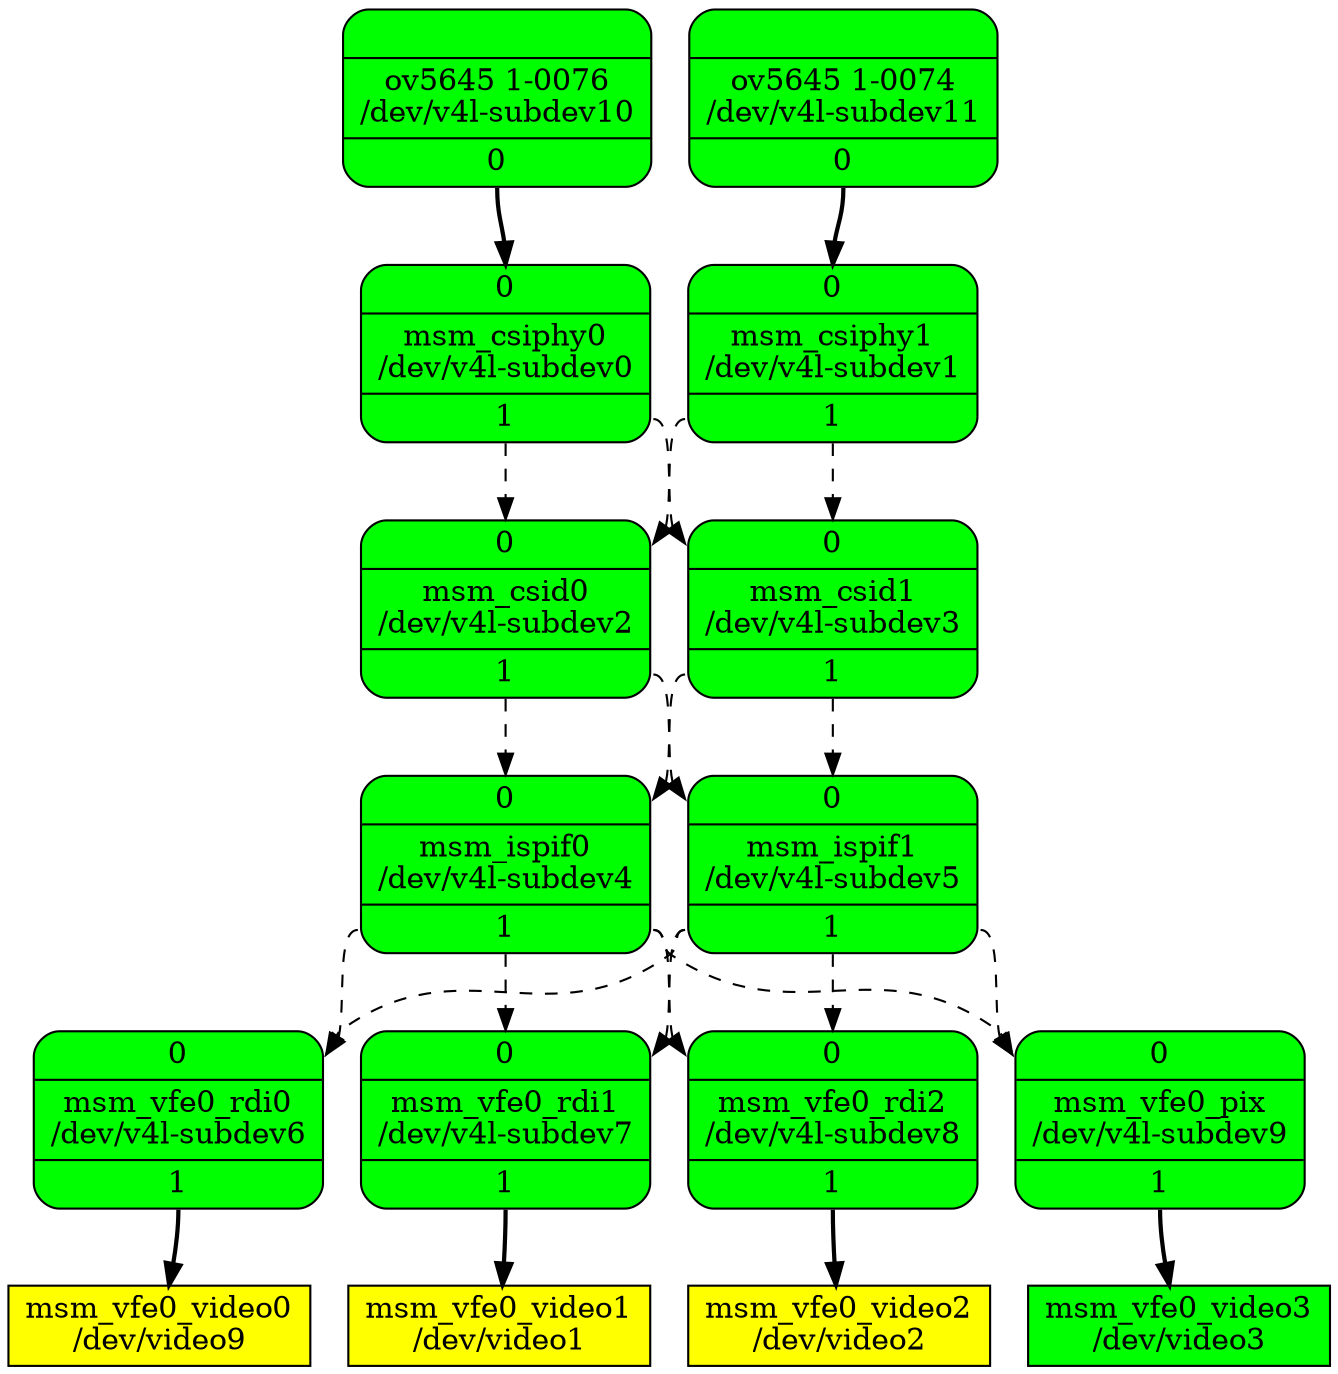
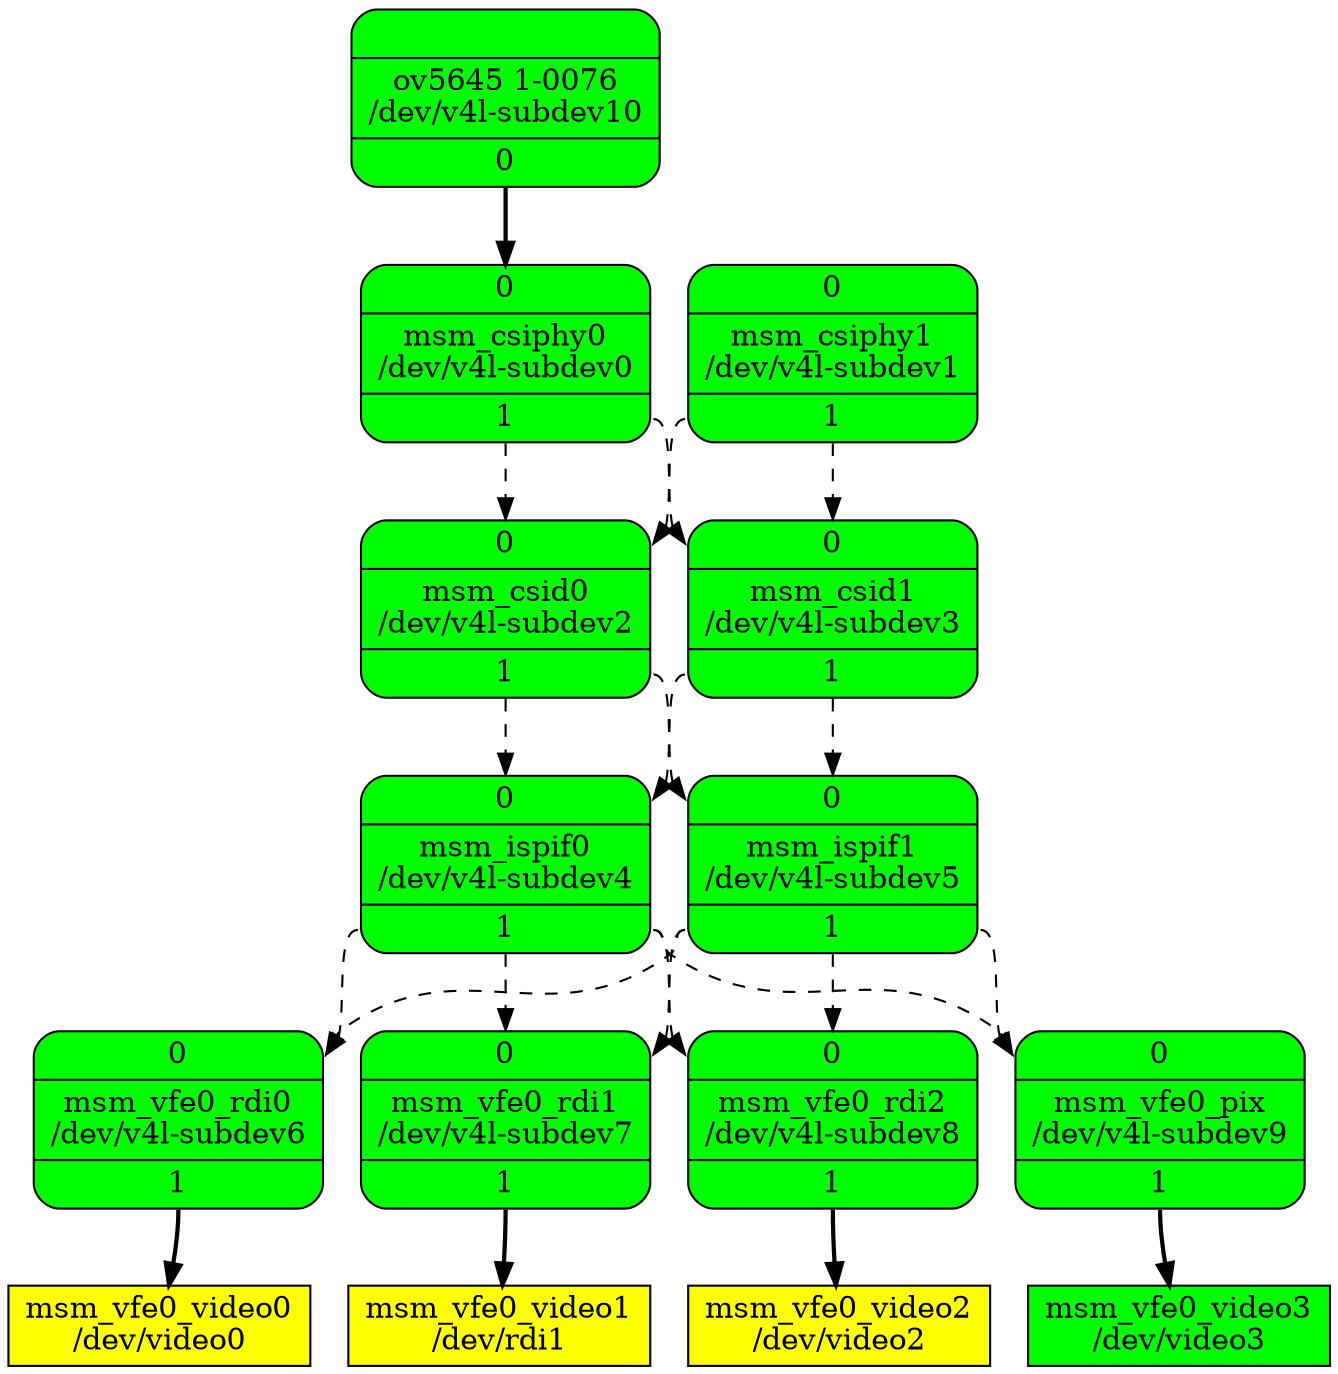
node "ov5645 1-0074": removed
node "msm_vfe0_video0 /dev/video9": label "msm_vfe0_video0 /dev/video9" -> "msm_vfe0_video0 /dev/video0"
node "msm_vfe0_video1 /dev/video1": label "msm_vfe0_video1 /dev/video1" -> "msm_vfe0_video1 /dev/rdi1"
